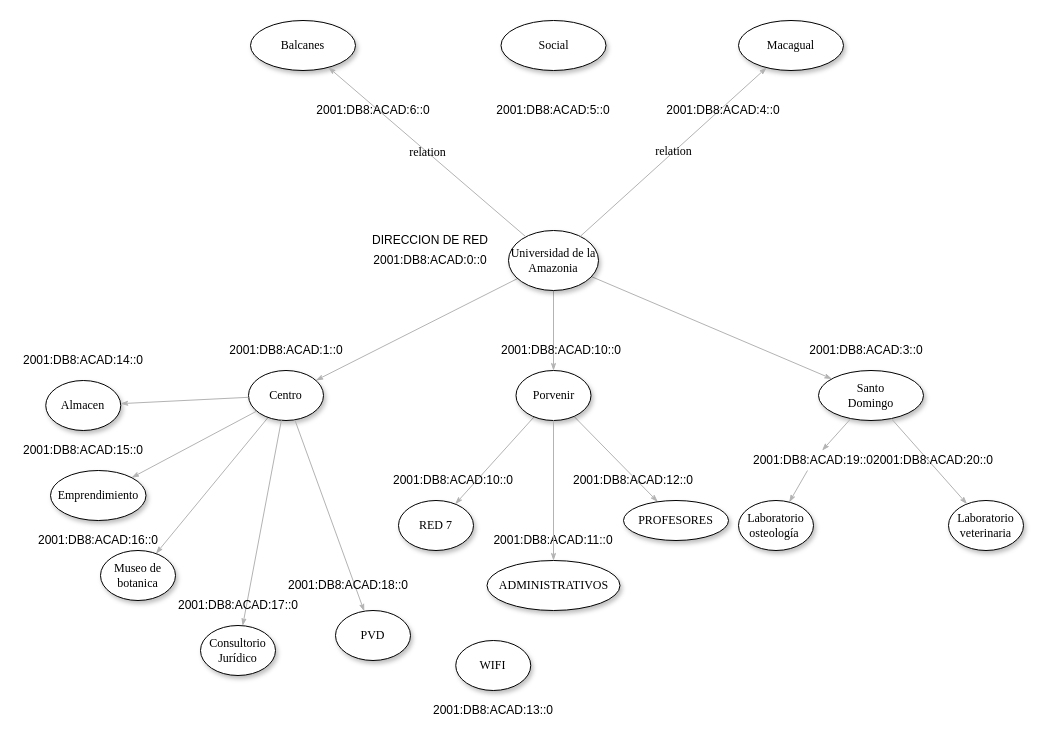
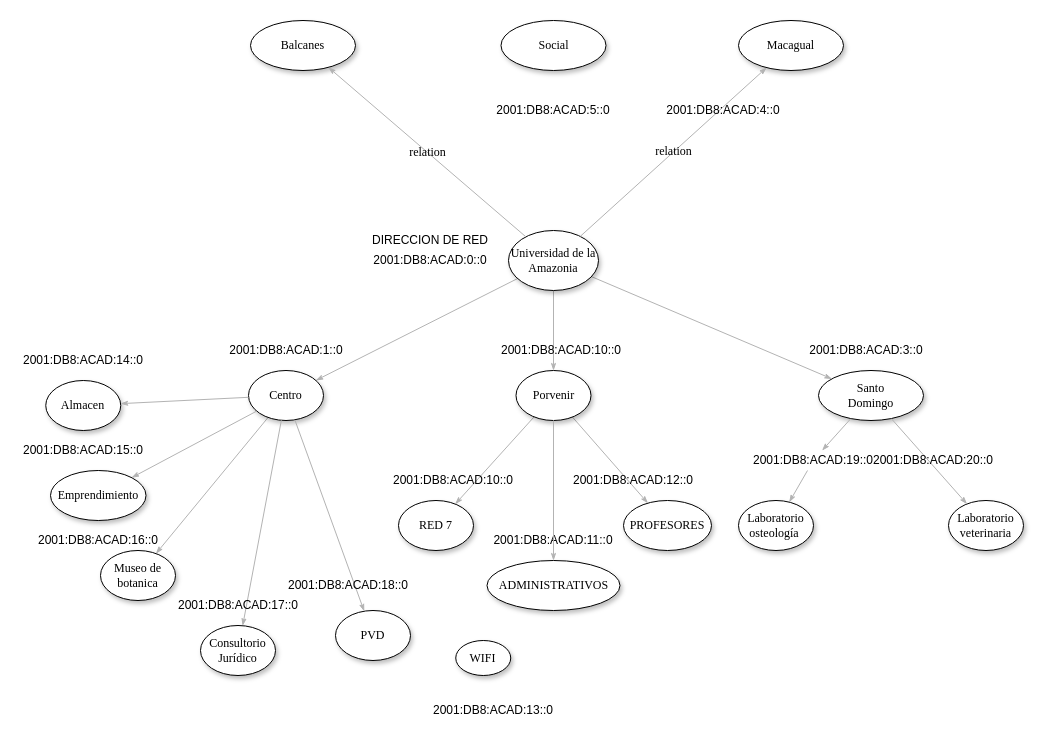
node "2001:DB8:ACAD:6::0": removed
node "PROFESORES": size 105x40 -> 88x50
node "WIFI": size 75x50 -> 55x35
